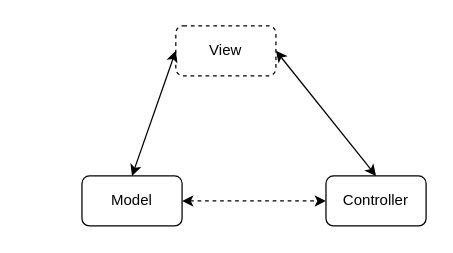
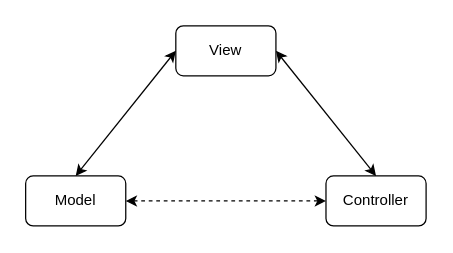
node "View": style dashed -> solid
node "Model": moved (132, 201) -> (76, 201)
